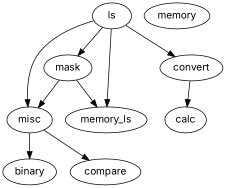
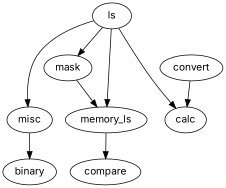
node "memory": removed
edge "ls" -> "convert": now "ls" -> "calc"
edge "mask" -> "misc": removed
edge "misc" -> "compare": now "memory_ls" -> "compare"
